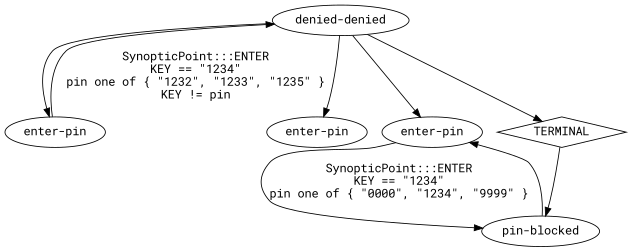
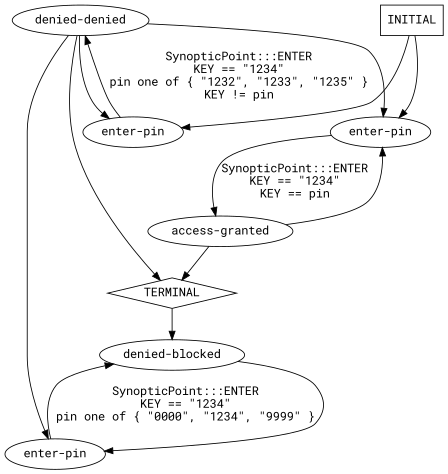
node "INITIAL": added
node "access-granted": added
node "pin-blocked": label "pin-blocked" -> "denied-blocked"
